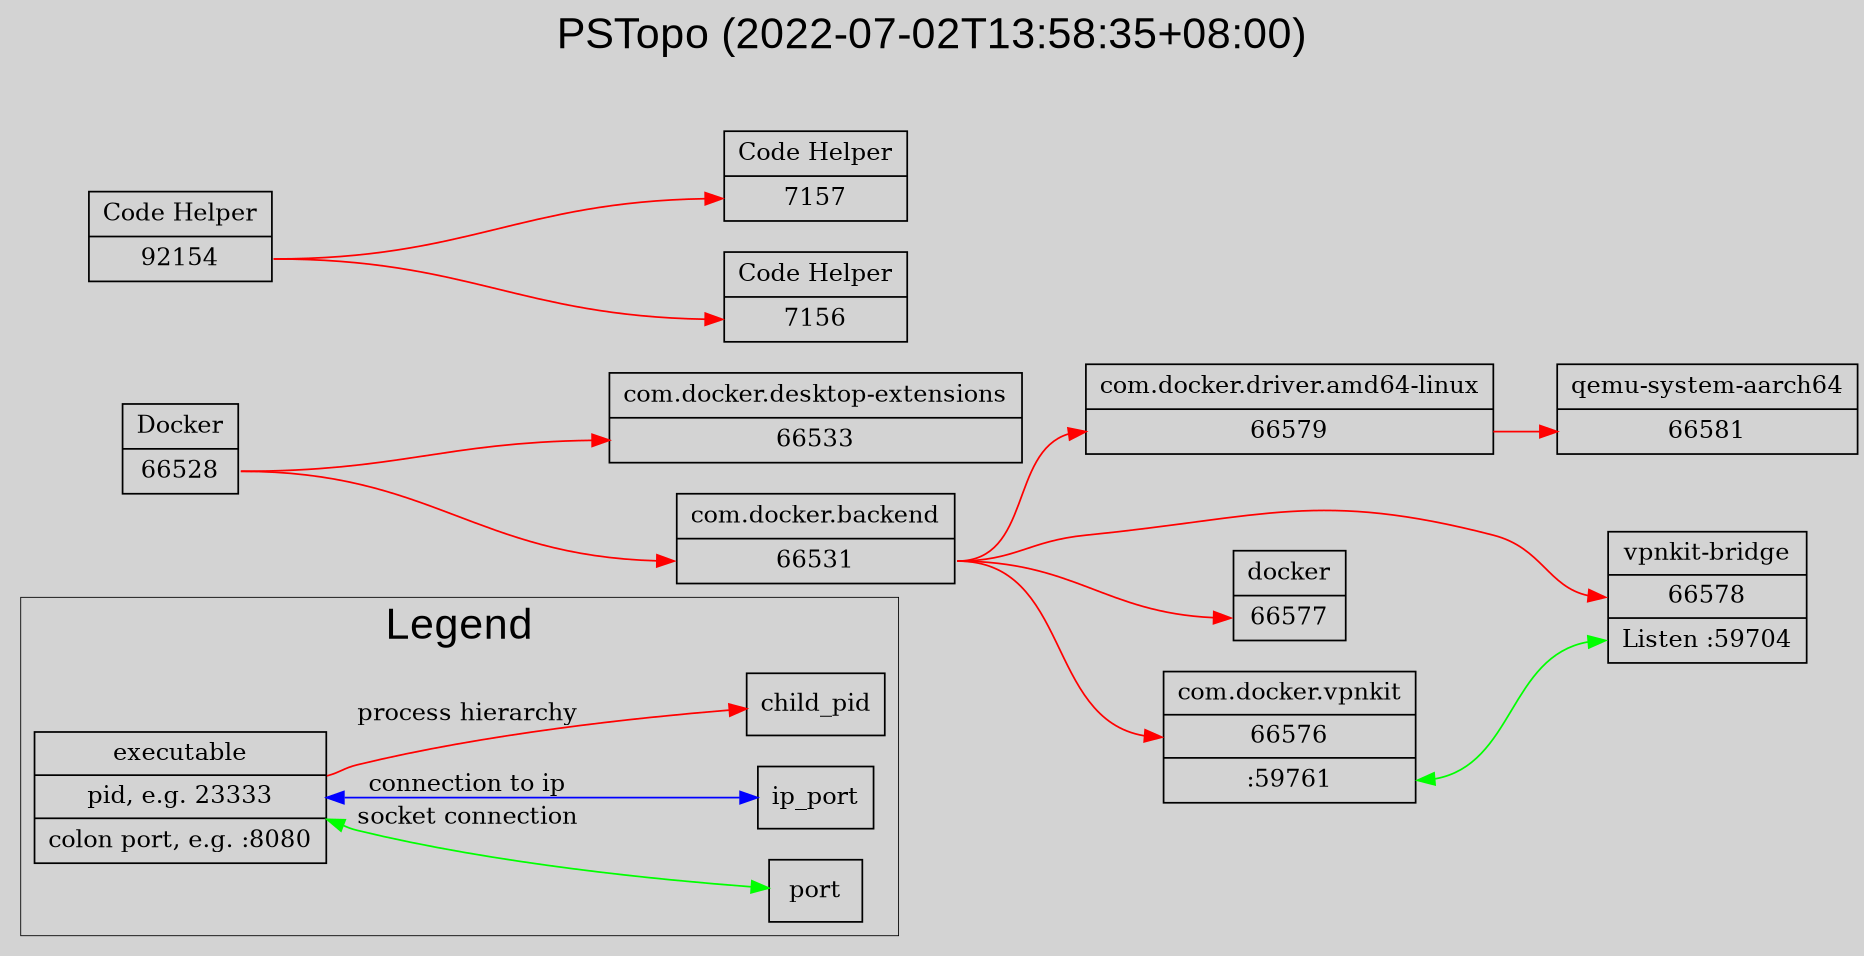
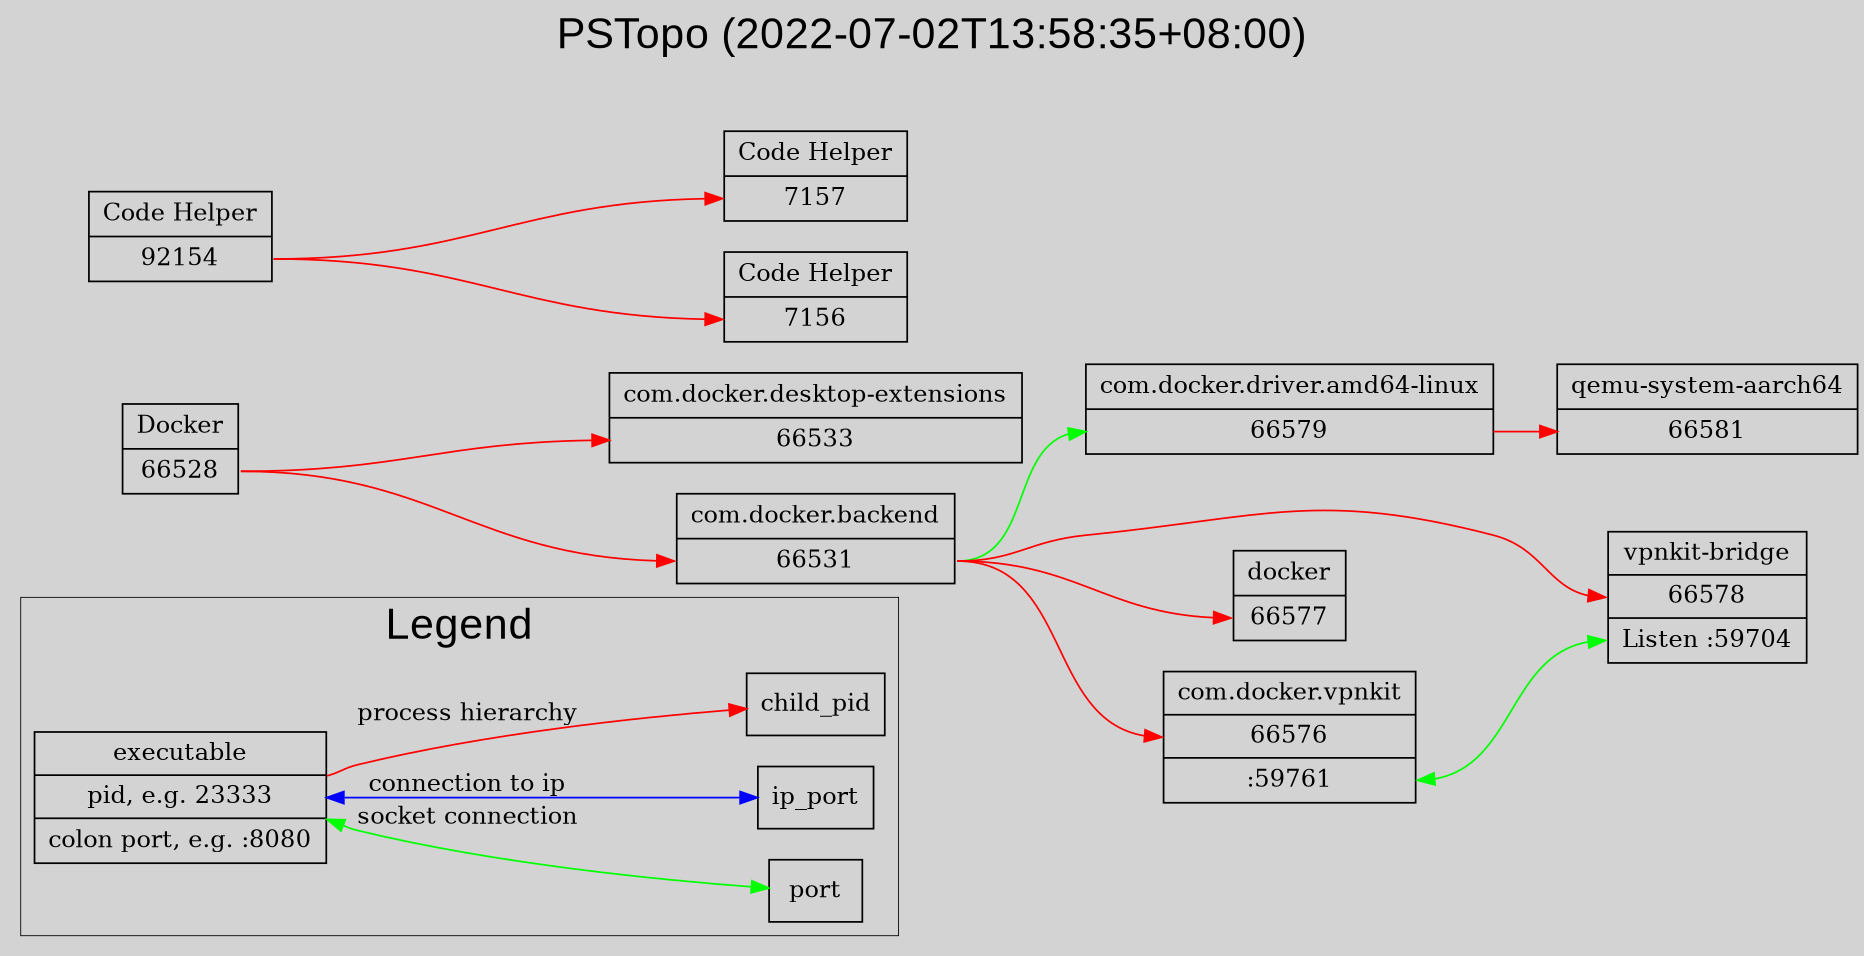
edge "com.docker.backend" -> "com.docker.driver.amd64-linux": color red -> green
